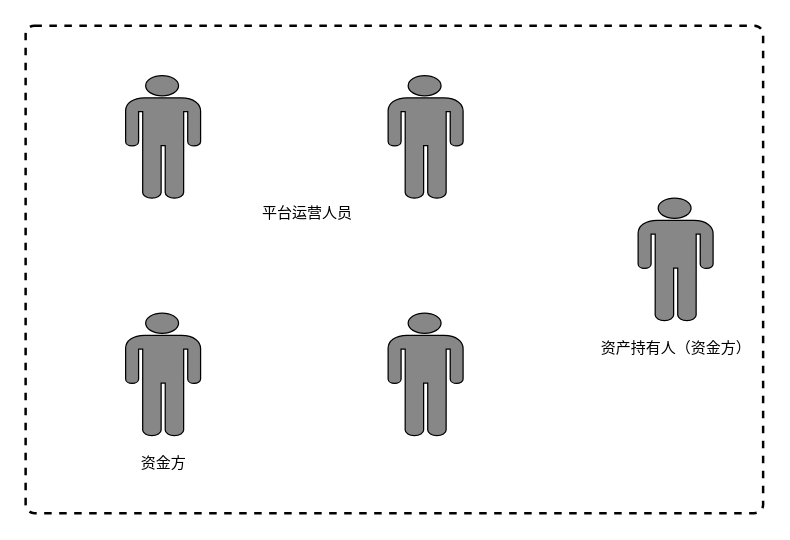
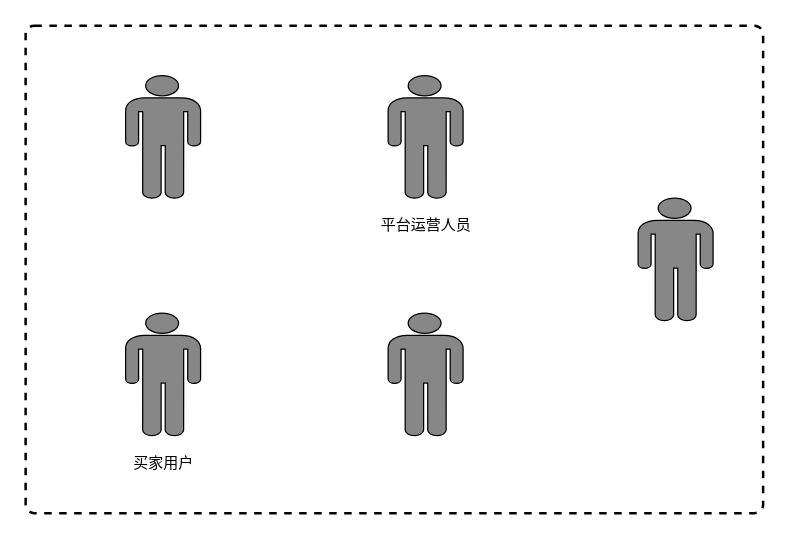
node "平台运营人员": moved (307, 213) -> (426, 226)
node "资产持有人（资金方）": removed
node "资金方": label "资金方" -> "买家用户"
